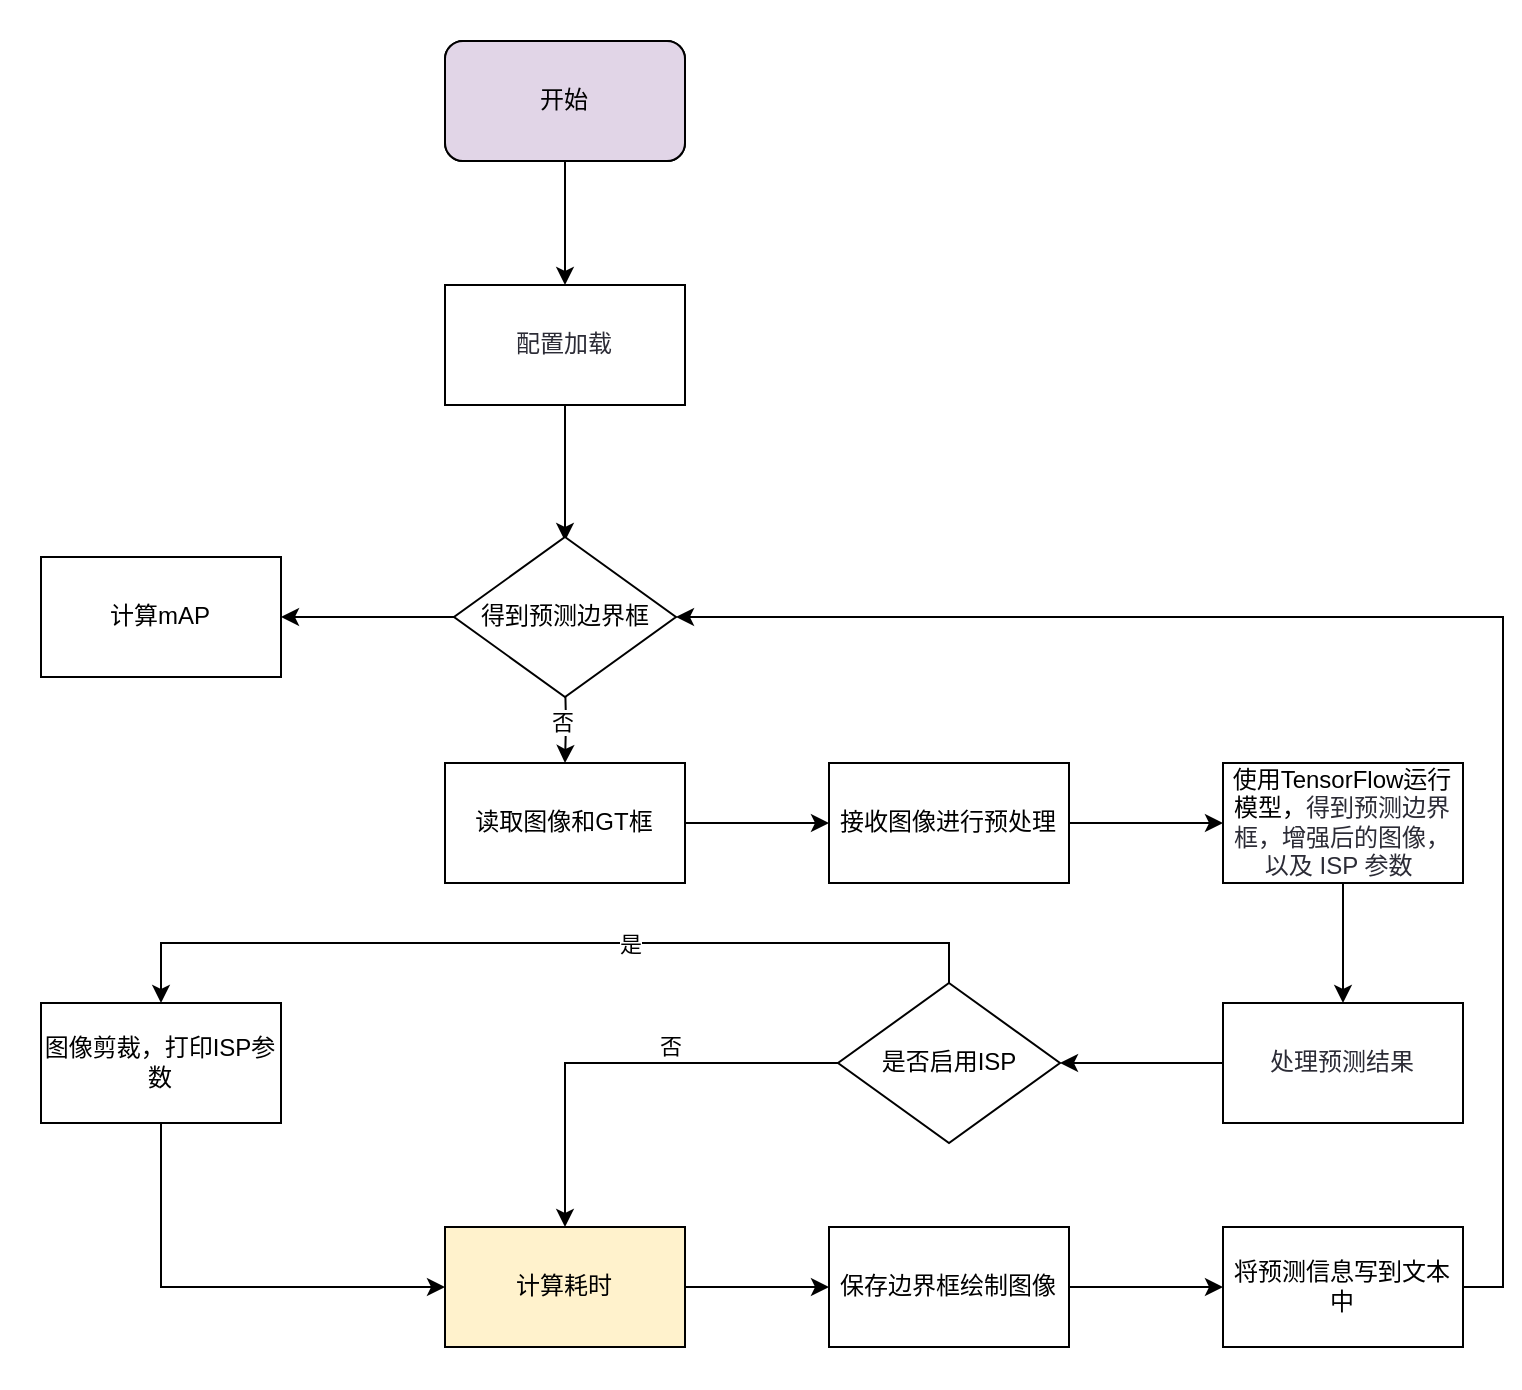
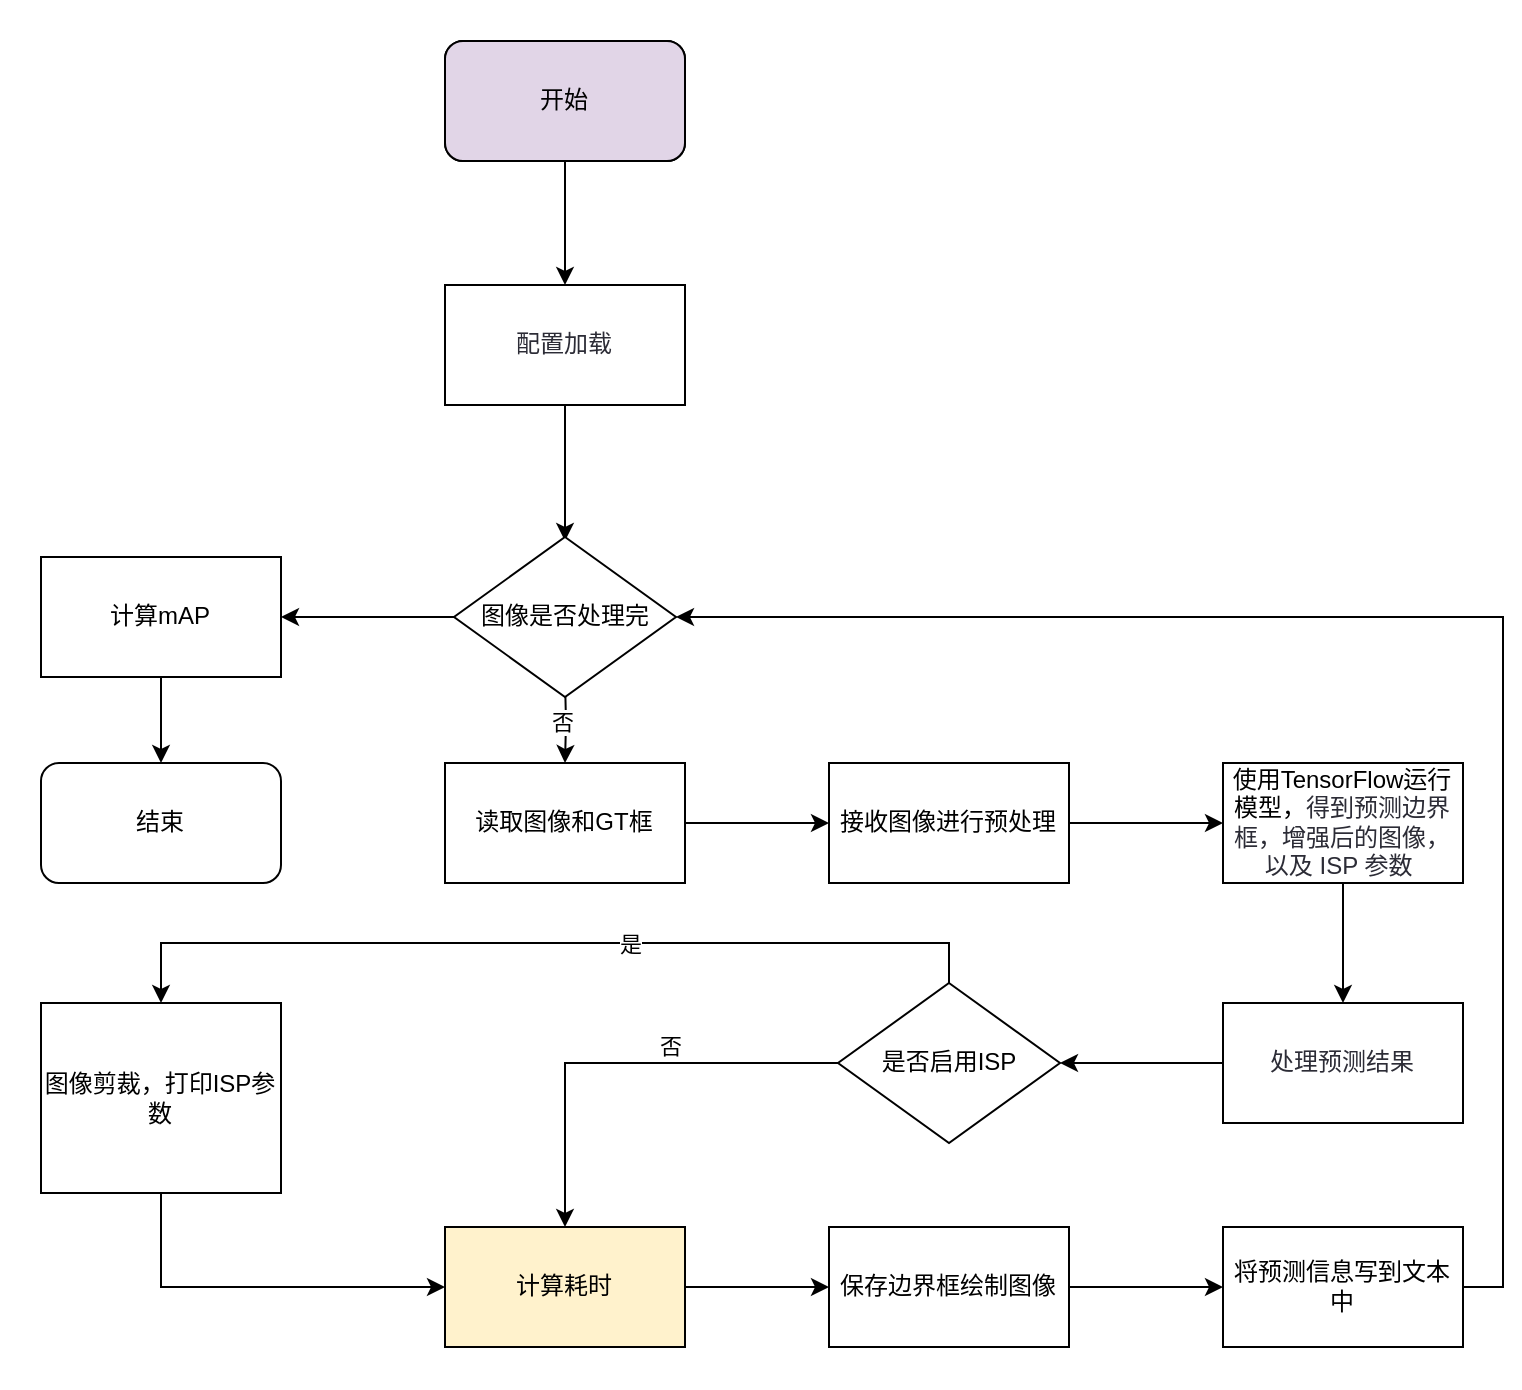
node "得到预测边界框": label "得到预测边界框" -> "图像是否处理完"
edge "计算mAP" -> "结束": added
node "结束": added
node "图像剪裁，打印ISP参数": size 240x120 -> 240x190
